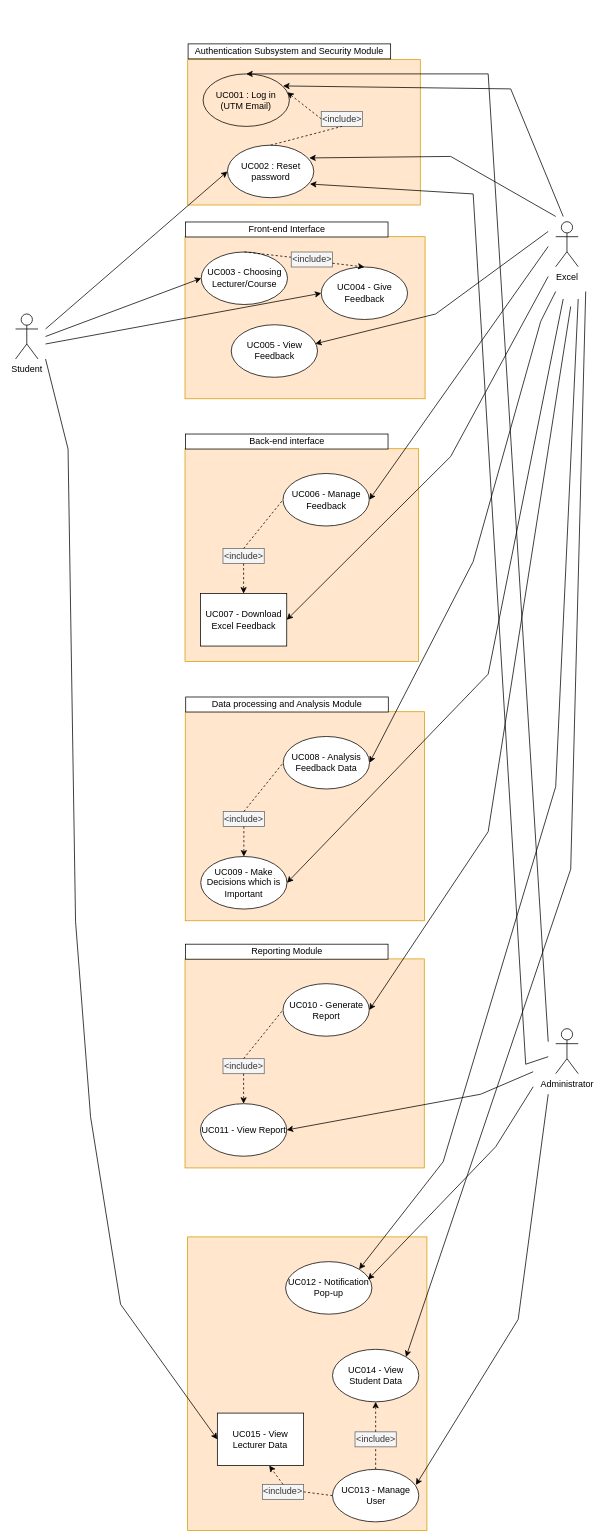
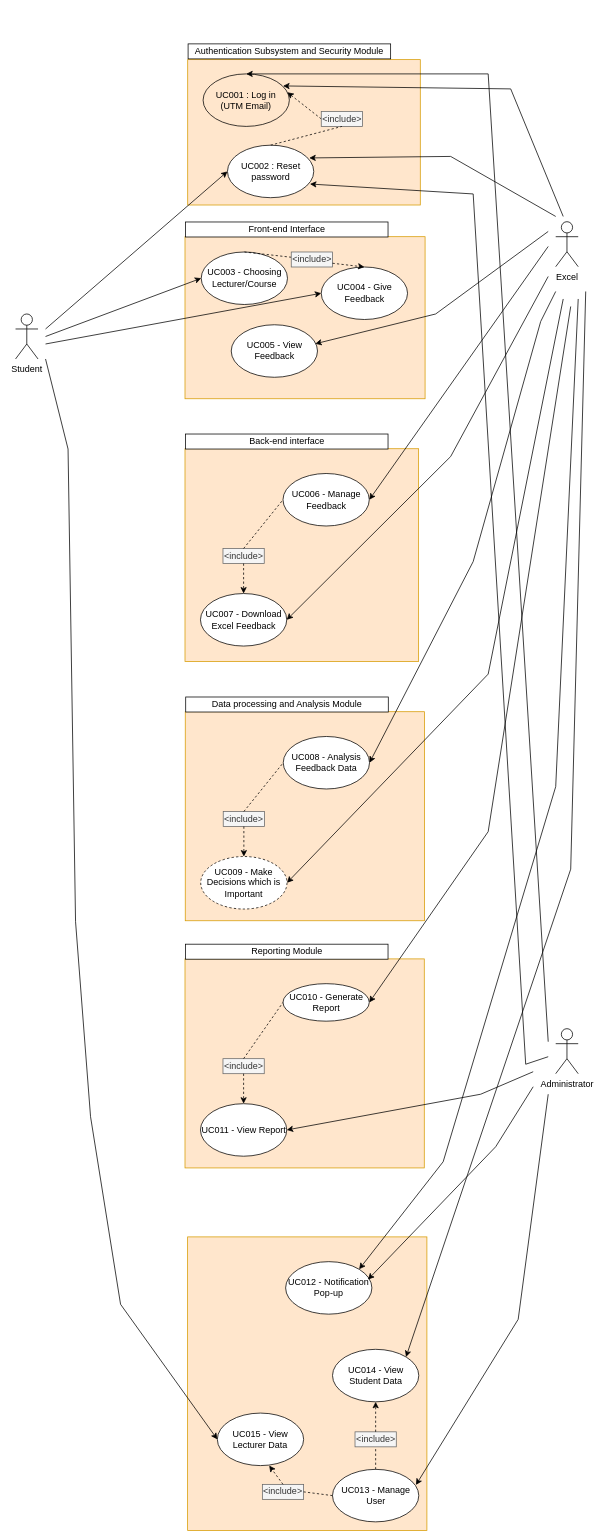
node "UC007 - Download Excel Feedback": shape rectangle -> ellipse
node "UC009 - Make Decisions which is Important": style solid -> dashed
node "UC010 - Generate Report": size 86x53 -> 86x38
node "UC015 - View Lecturer Data": shape rectangle -> ellipse
